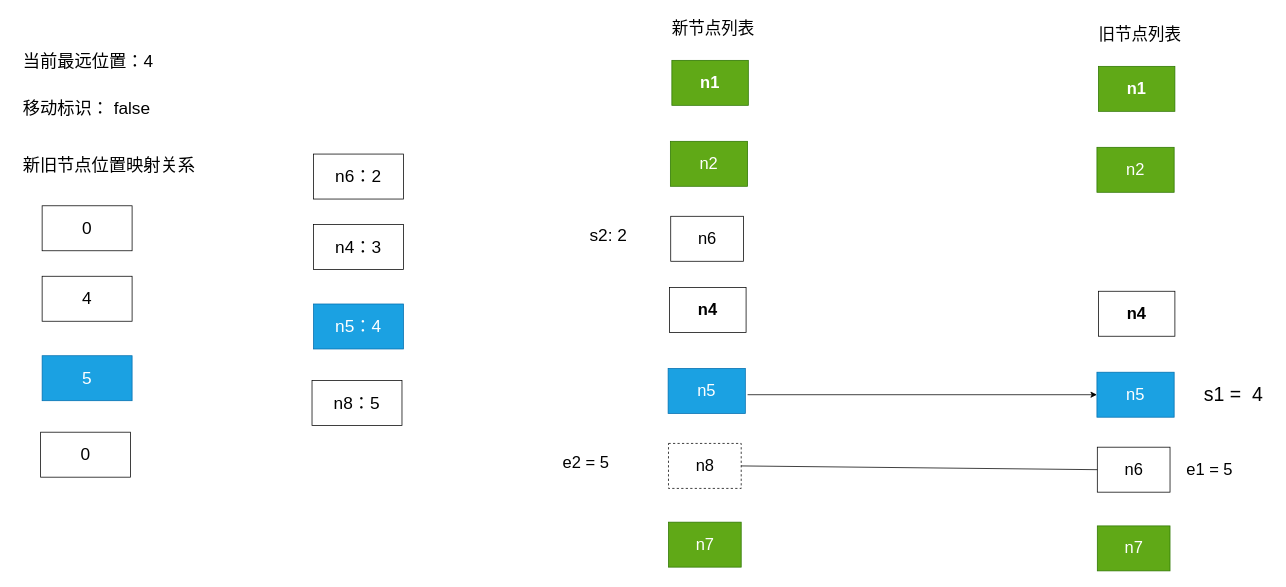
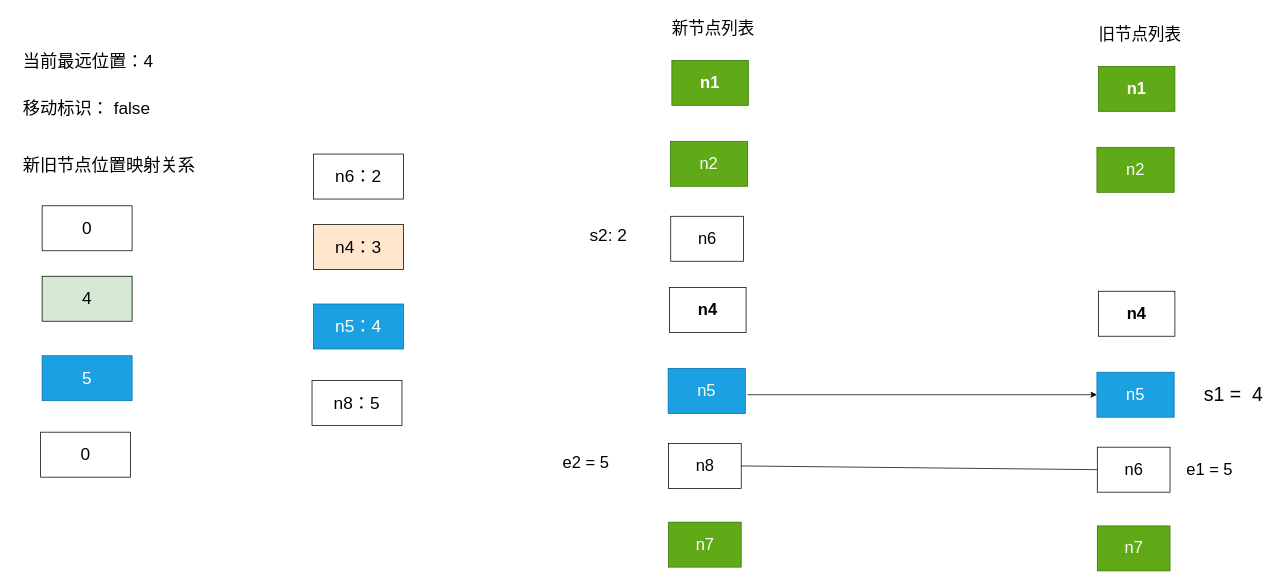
node "n4：3": fillcolor #ffffff -> #ffe6cc
node "4": fillcolor #ffffff -> #d5e8d4
node "n8": style dashed -> solid
